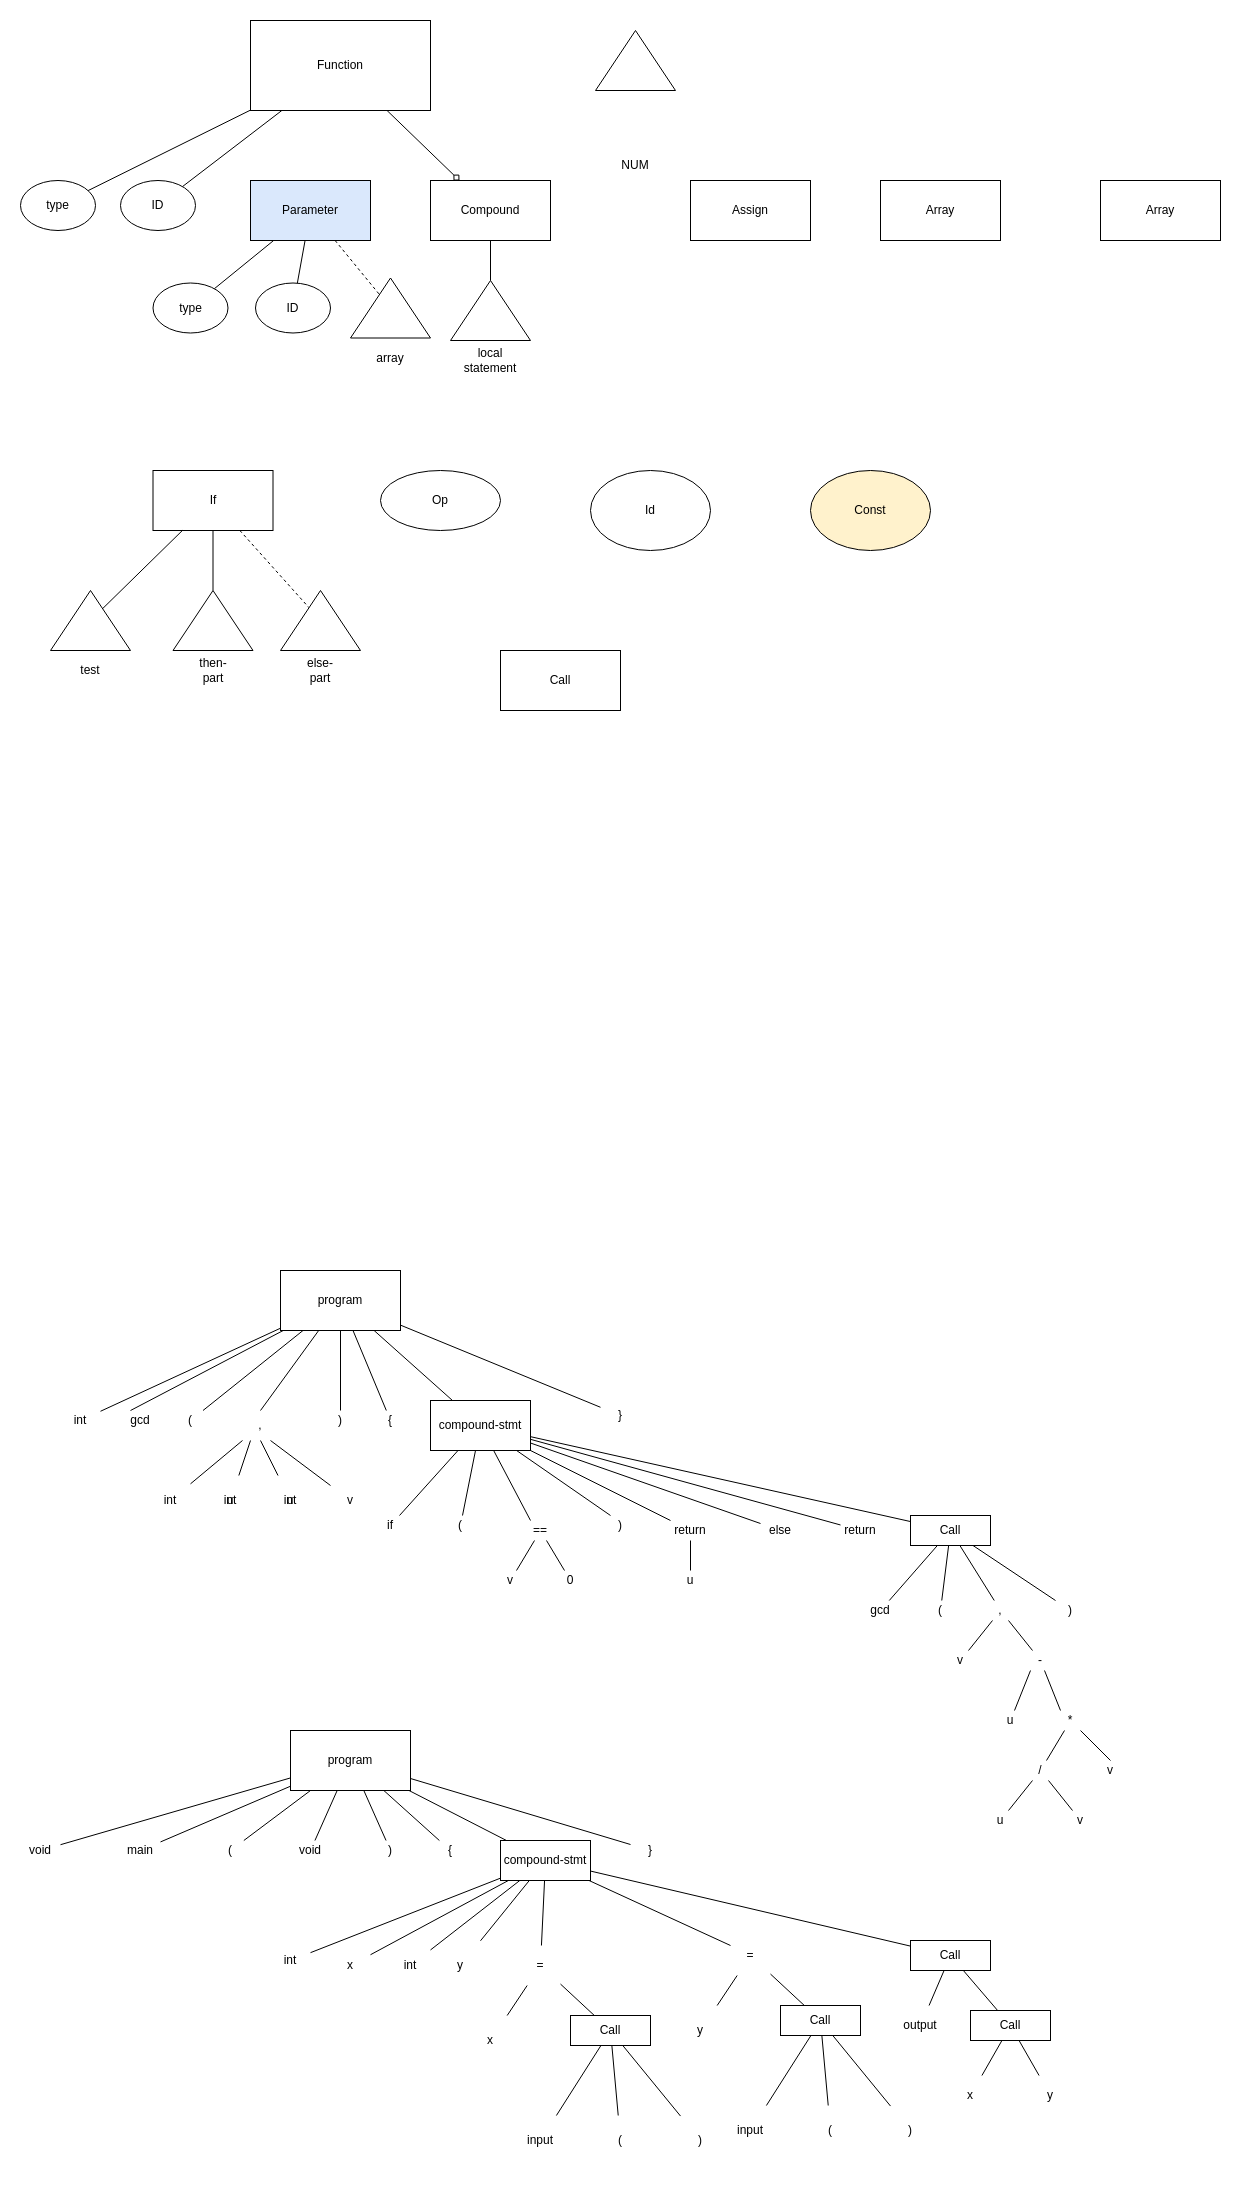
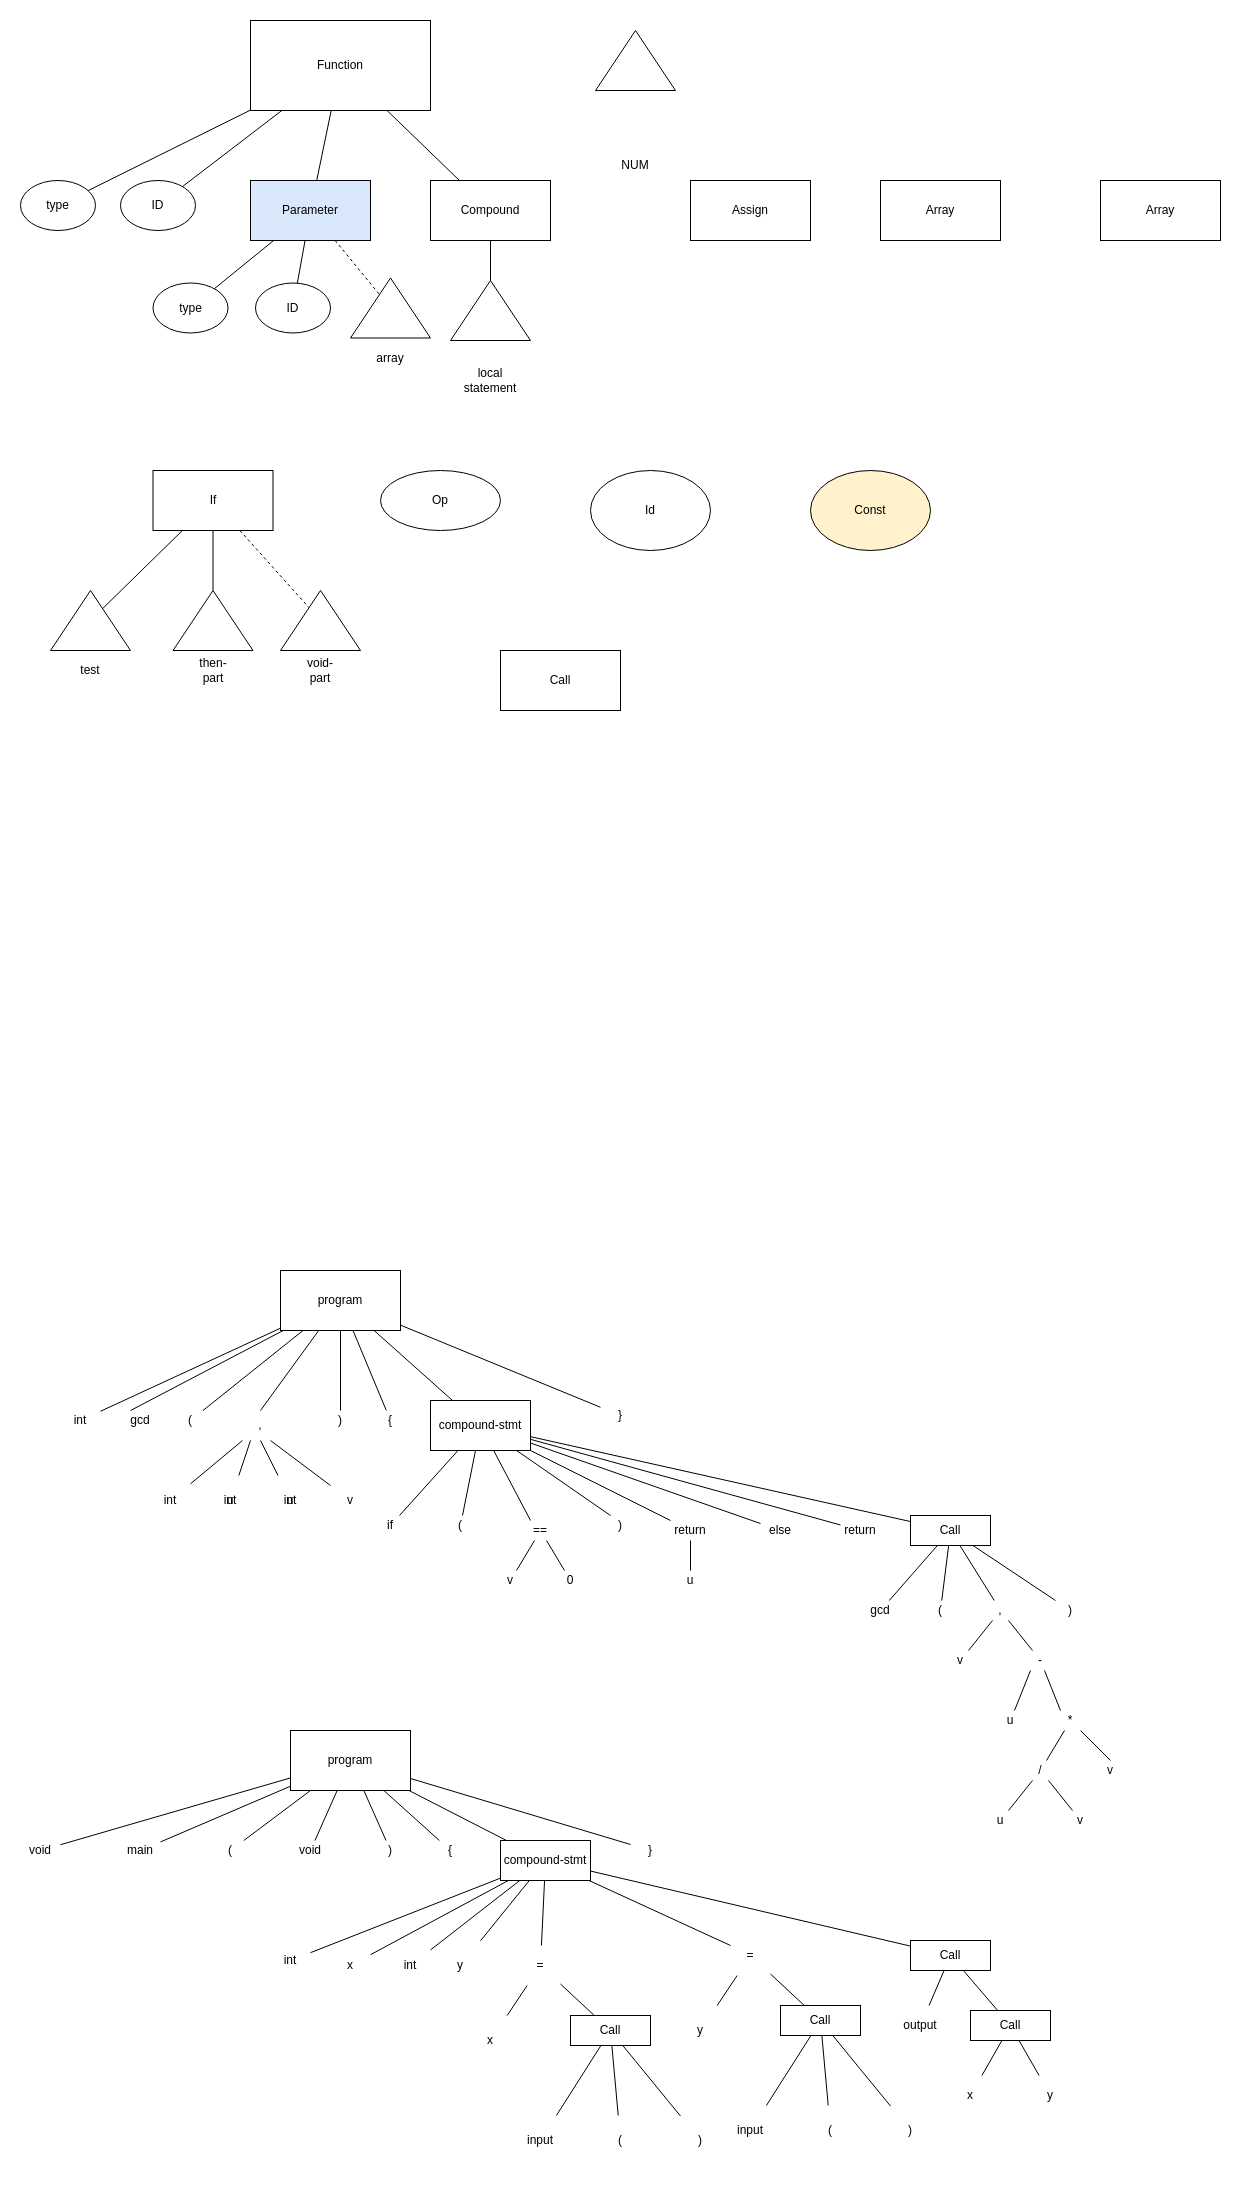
edge "Function" -- "Parameter": added
edge "Function" -> "Compound": arrowhead diamond -> none
node "local statement": moved (491, 361) -> (491, 381)
node "else-part": label "else-part" -> "void-part"
